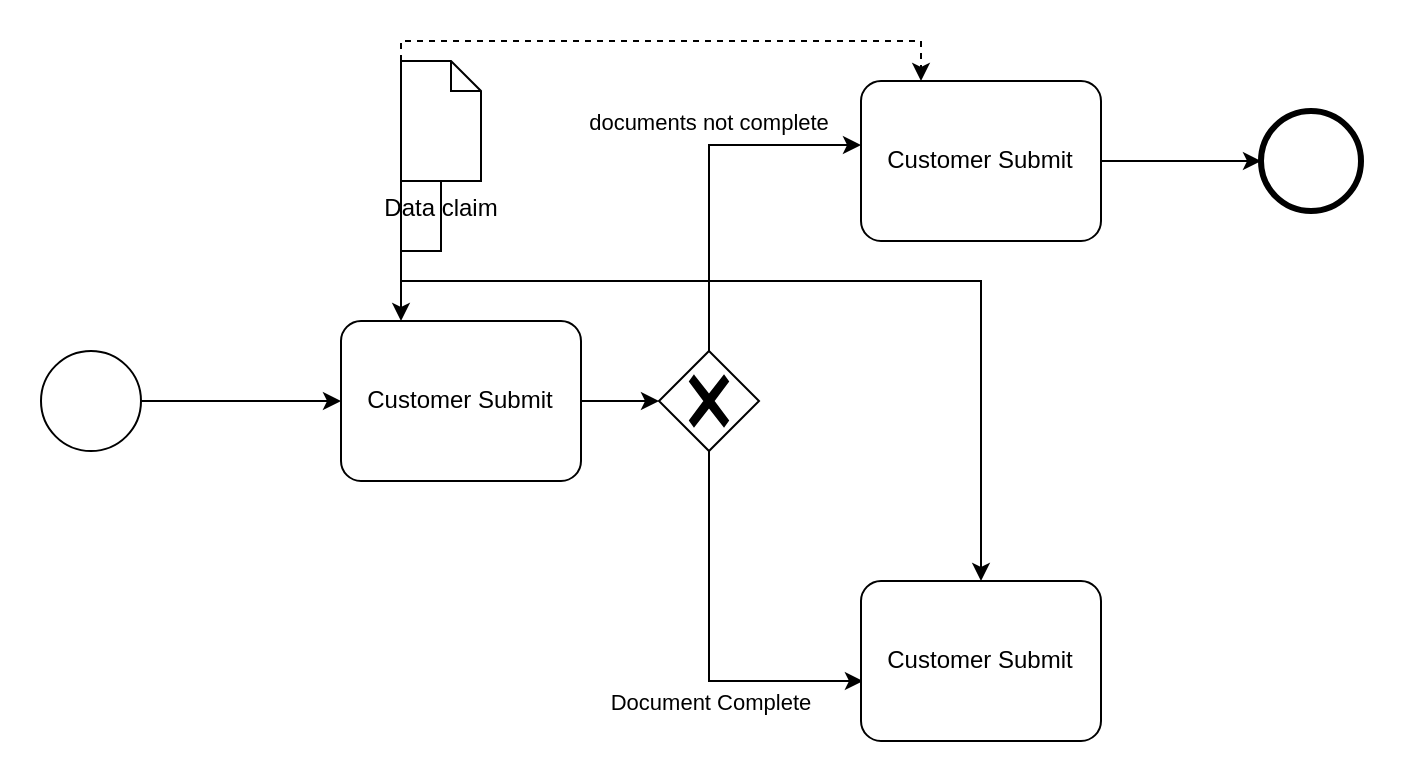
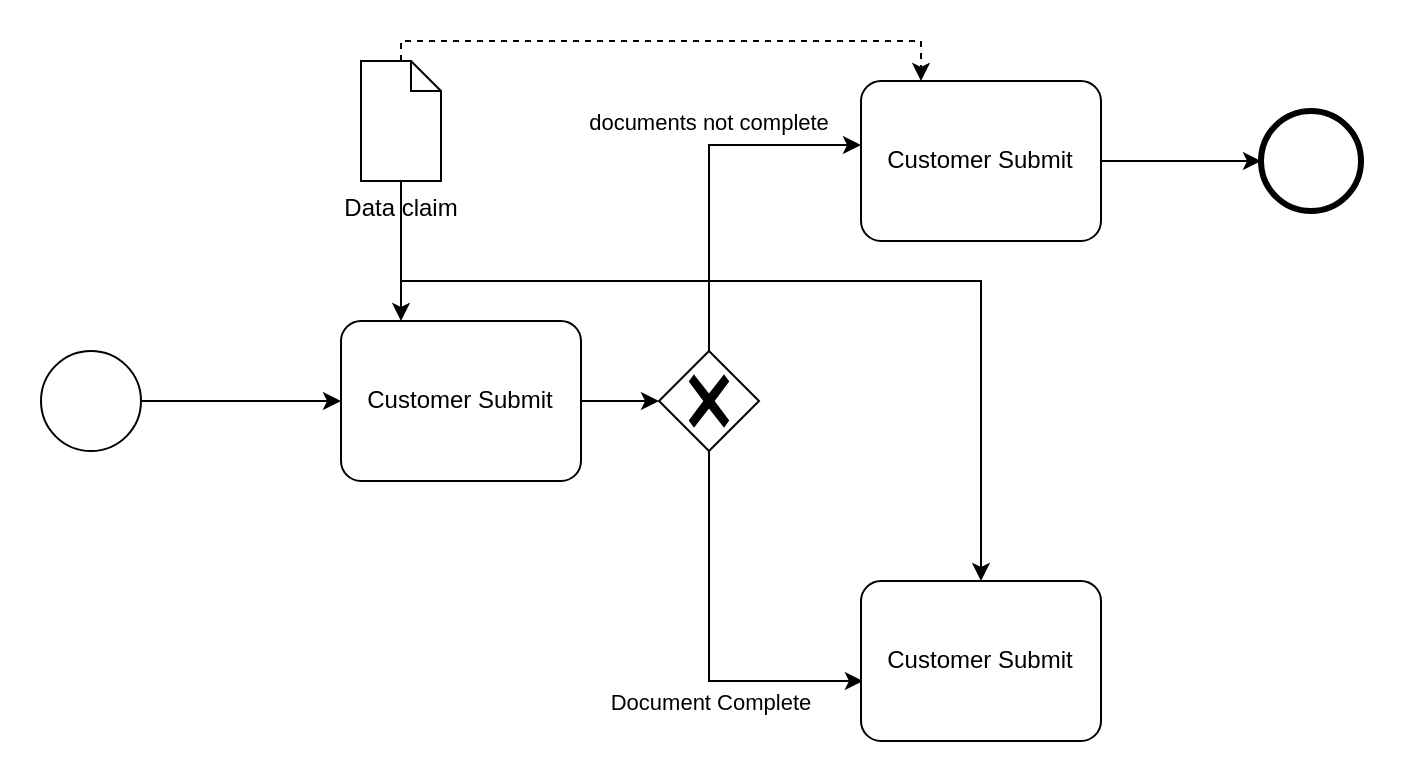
node "Data claim": moved (441, 121) -> (401, 121)
